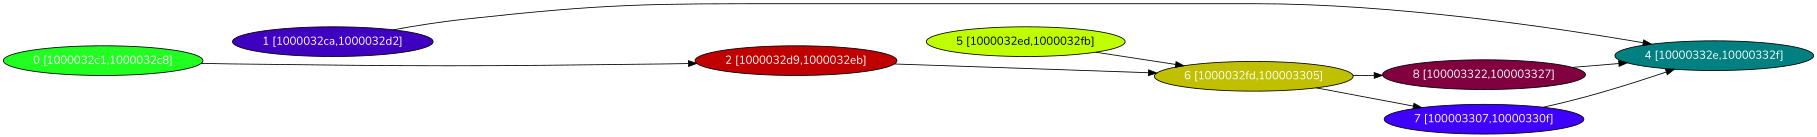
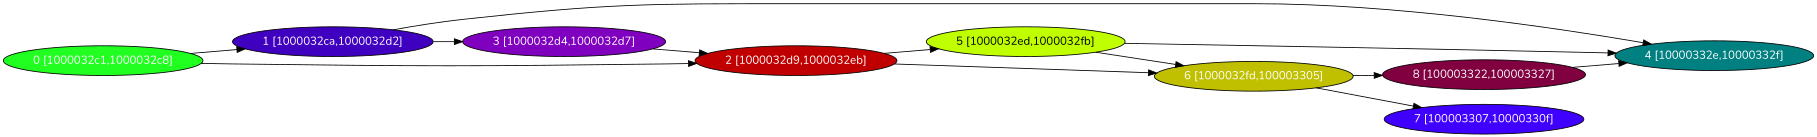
node "3 [1000032d4,1000032d7]": added
edge "0 [1000032c1,1000032c8]" -> "1 [1000032ca,1000032d2]": added
edge "2 [1000032d9,1000032eb]" -> "5 [1000032ed,1000032fb]": added
edge "7 [100003307,10000330f]" -> "4 [10000332e,10000332f]": now "5 [1000032ed,1000032fb]" -> "4 [10000332e,10000332f]"
